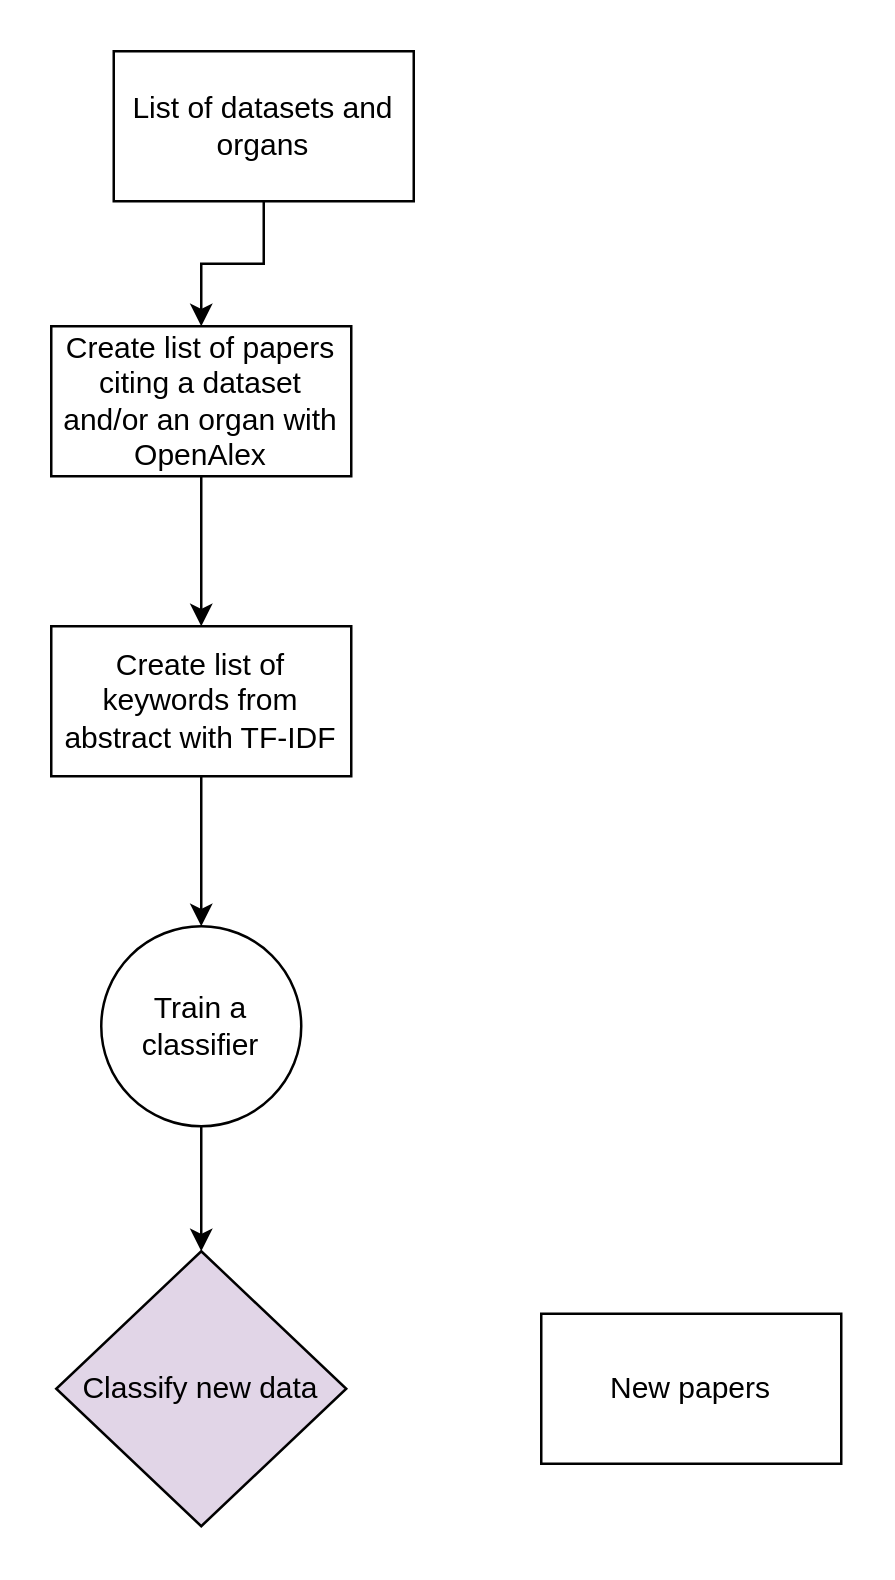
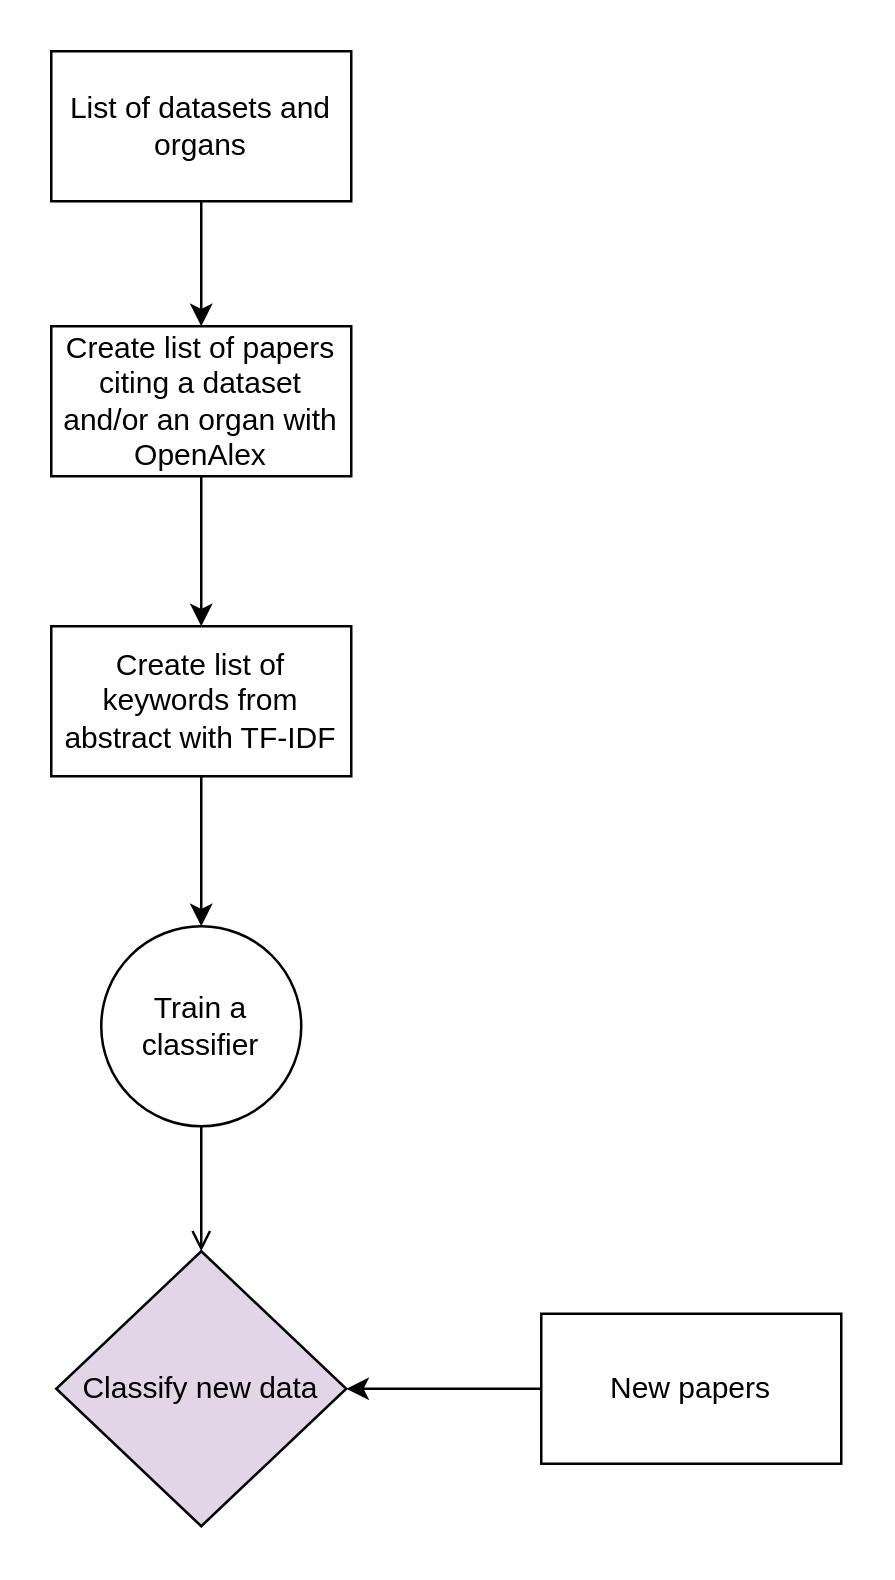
node "List of datasets and organs": moved (264, 126) -> (201, 126)
edge "Train a classifier" -> "Classify new data": arrowhead classic -> open
edge "New papers" -> "Classify new data": added
